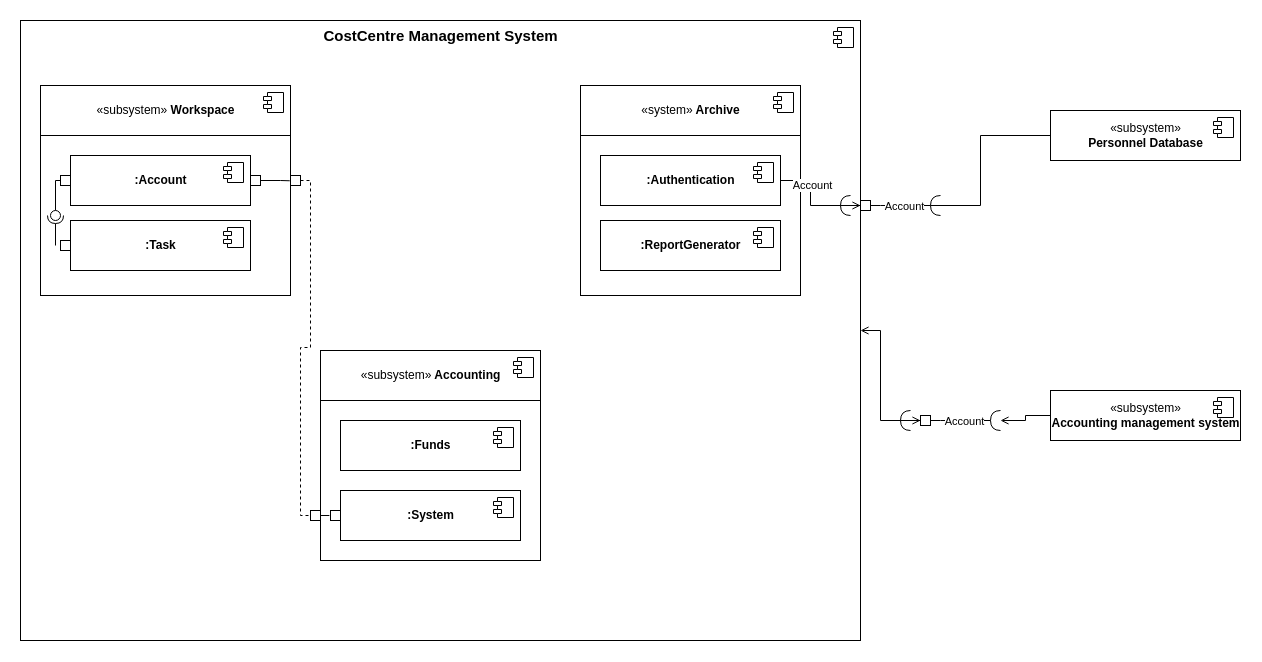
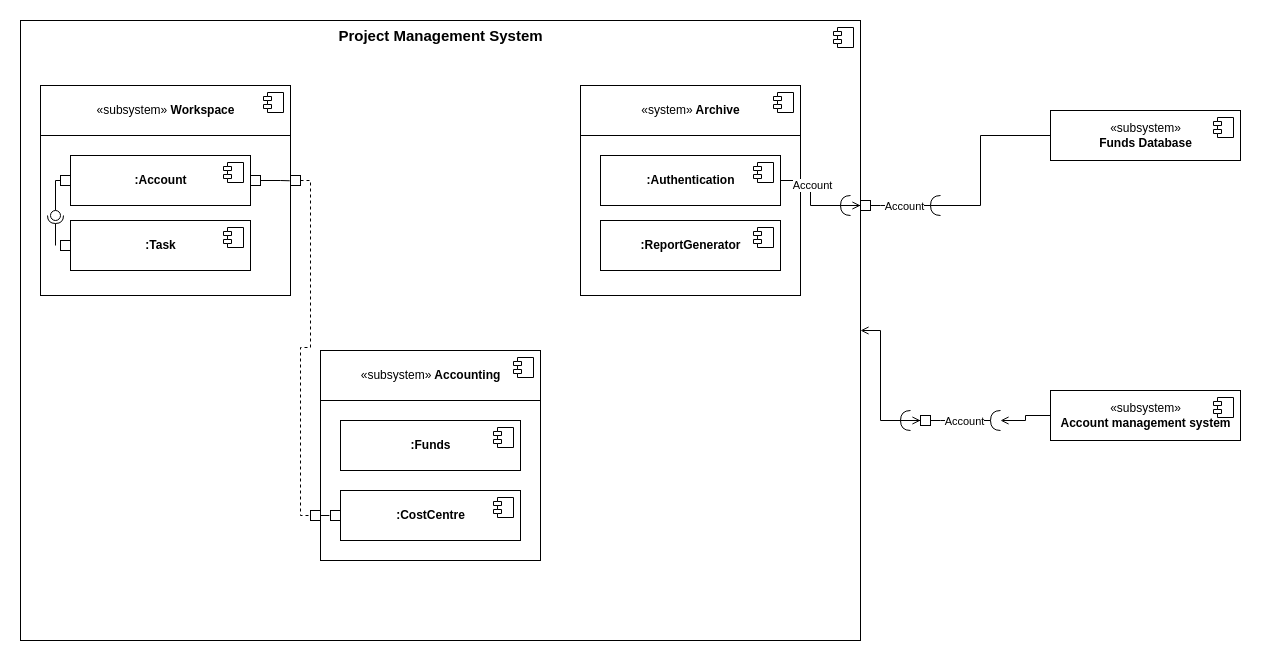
node "CostCentre Management System": label "CostCentre Management System" -> "Project Management System"
node "«subsystem» Personnel Database": label "«subsystem» Personnel Database" -> "«subsystem» Funds Database"
node "«subsystem» Accounting management system": label "«subsystem» Accounting management system" -> "«subsystem» Account management system"
node ":System": label ":System" -> ":CostCentre"
